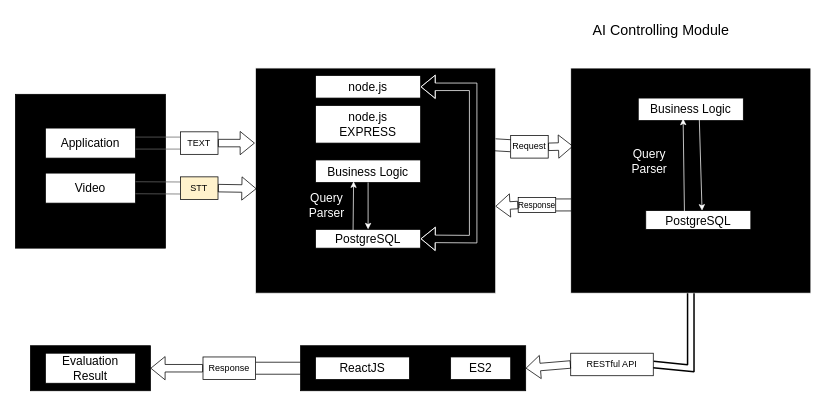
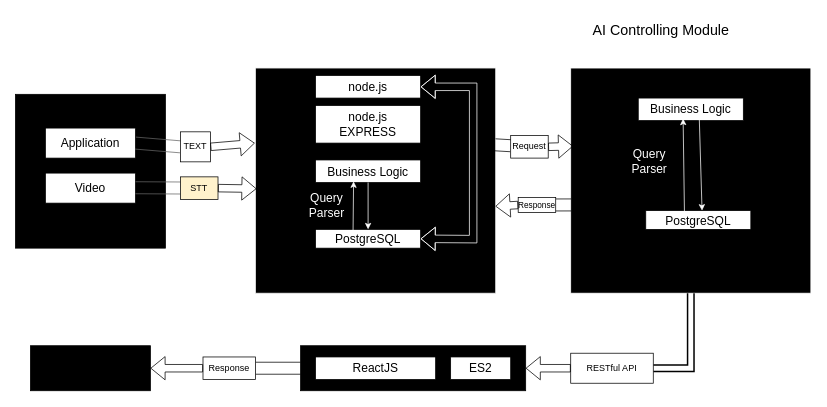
node "TEXT": size 38x23 -> 30x30
node "RESTful API": size 83x23 -> 83x30
node "Evaluation Result": removed
node "ReactJS": size 94x23 -> 120x23
